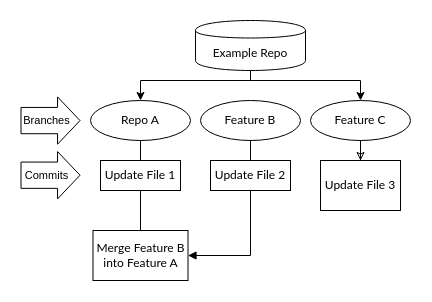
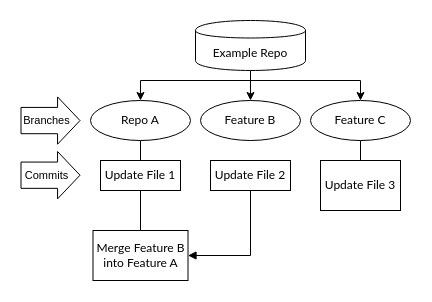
edge "Example Repo" -> "Feature B": added
edge "Feature B" -- "Update File 2": removed
edge "Feature C" -> "Update File 3": arrowhead classic -> none
